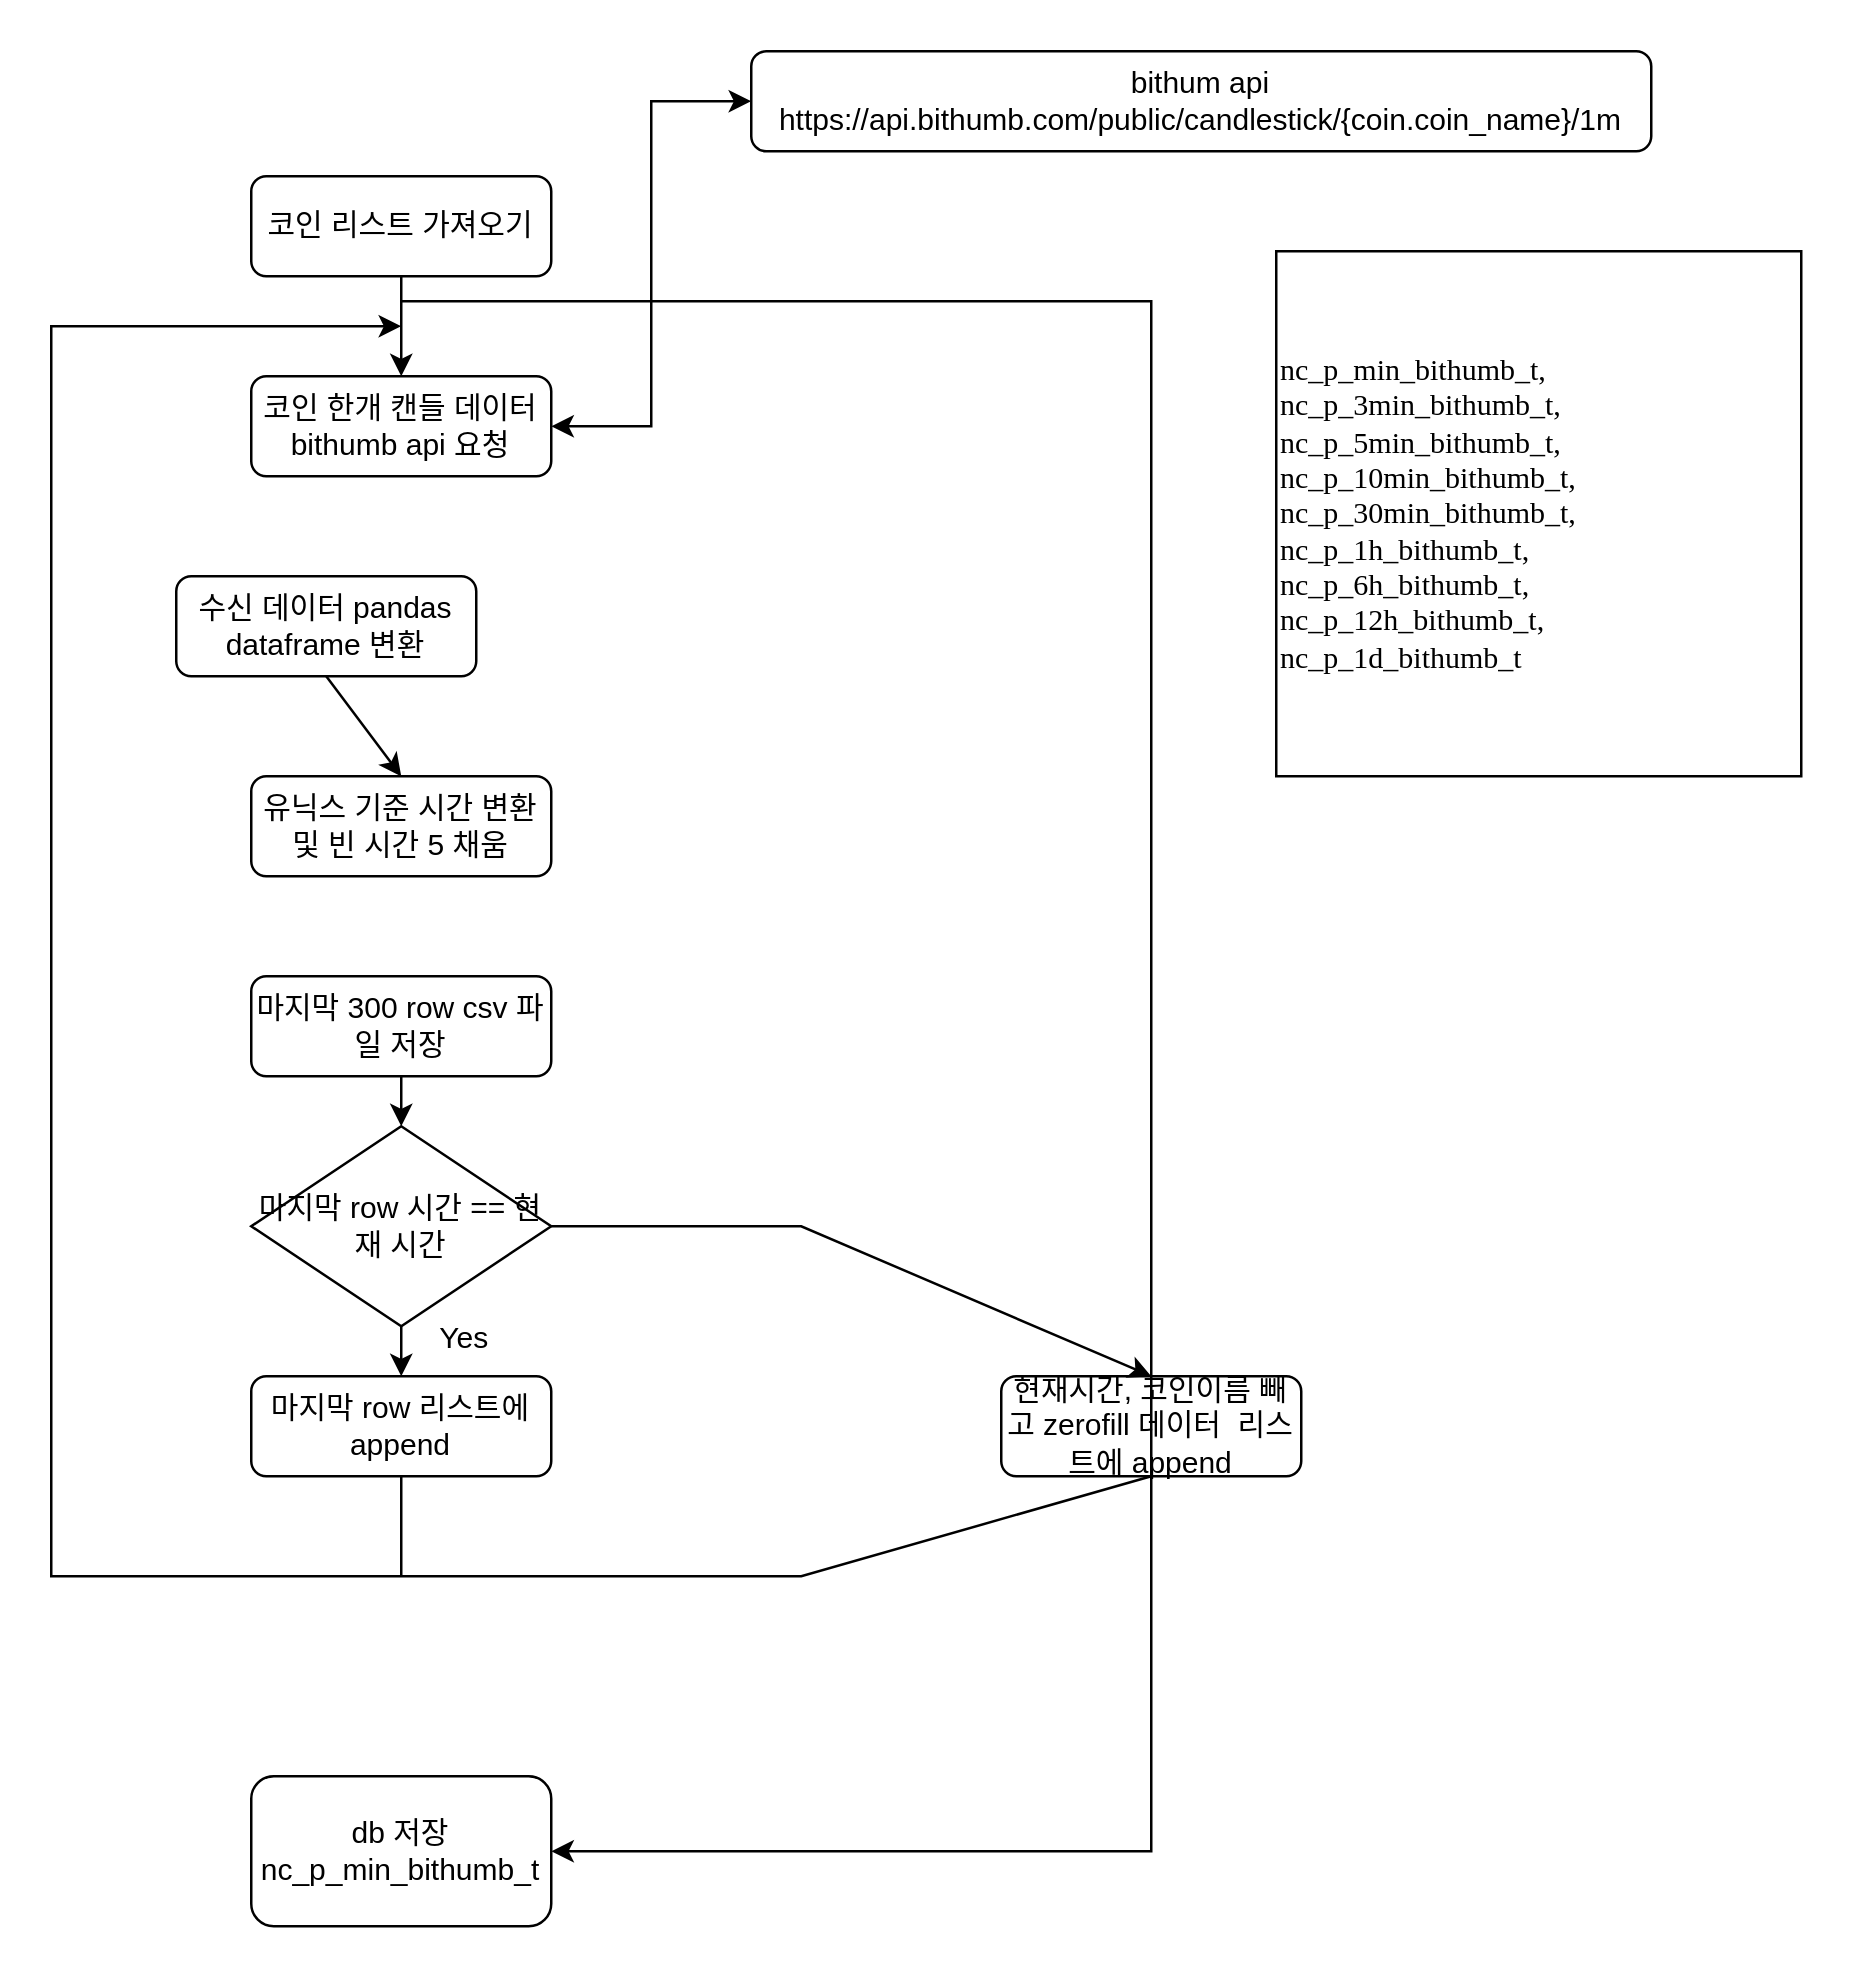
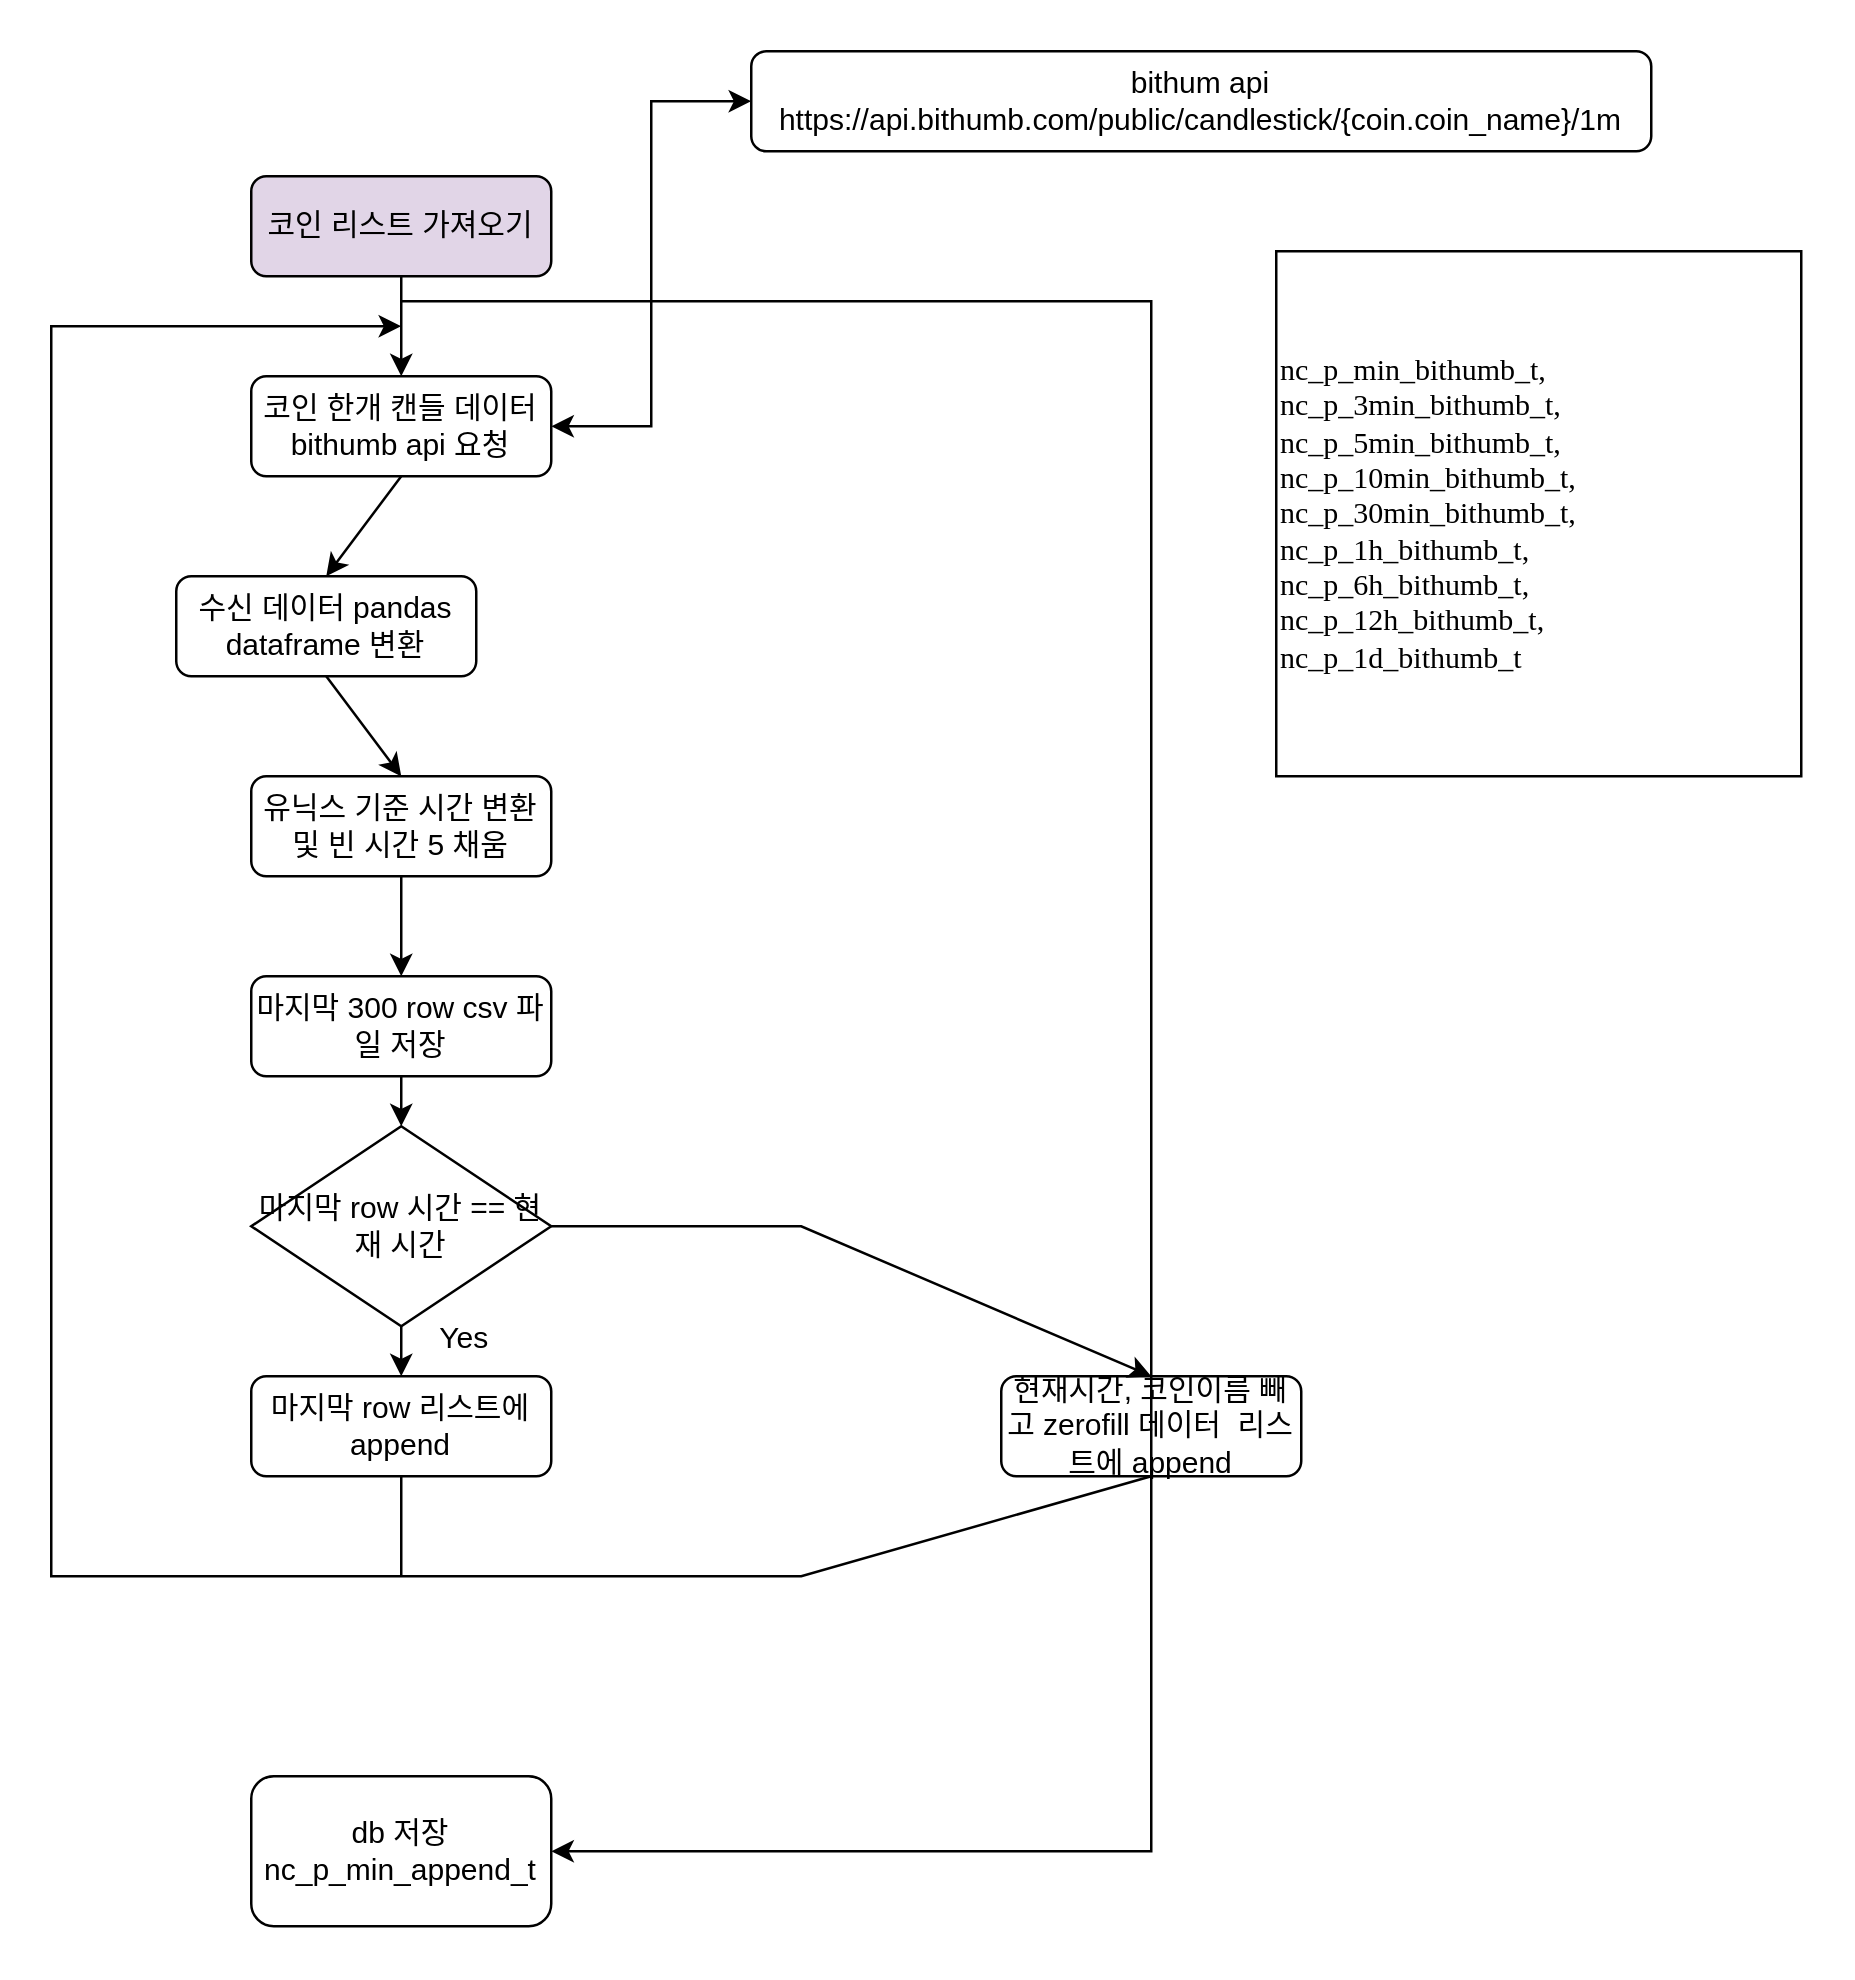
node "코인 리스트 가져오기": fillcolor #ffffff -> #e1d5e7
edge "코인 한개 캔들 데이터 bithumb api 요청" -> "수신 데이터 pandas dataframe 변환": added
edge "유닉스 기준 시간 변환 및 빈 시간 5 채움" -> "마지막 300 row csv 파일 저장": added
node "db 저장 nc_p_min_bithumb_t": label "db 저장 nc_p_min_bithumb_t" -> "db 저장 nc_p_min_append_t"
